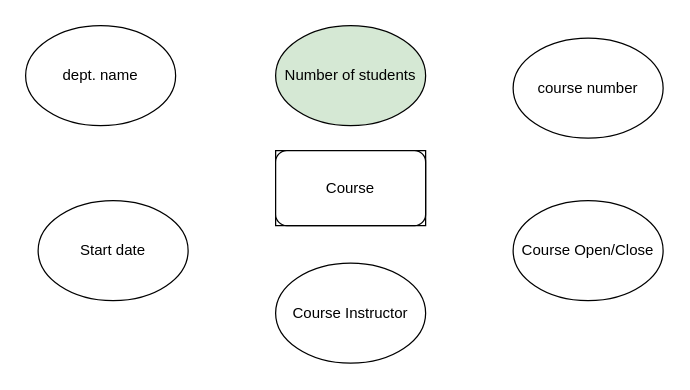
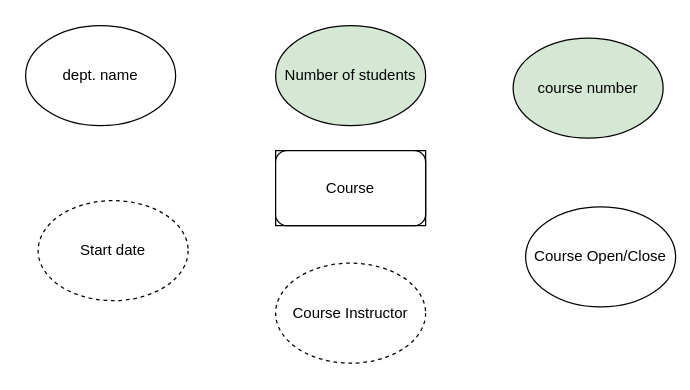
node "course number": fillcolor #ffffff -> #d5e8d4
node "Start date": style solid -> dashed
node "Course Open/Close": moved (588, 251) -> (601, 257)
node "Course Instructor": style solid -> dashed
